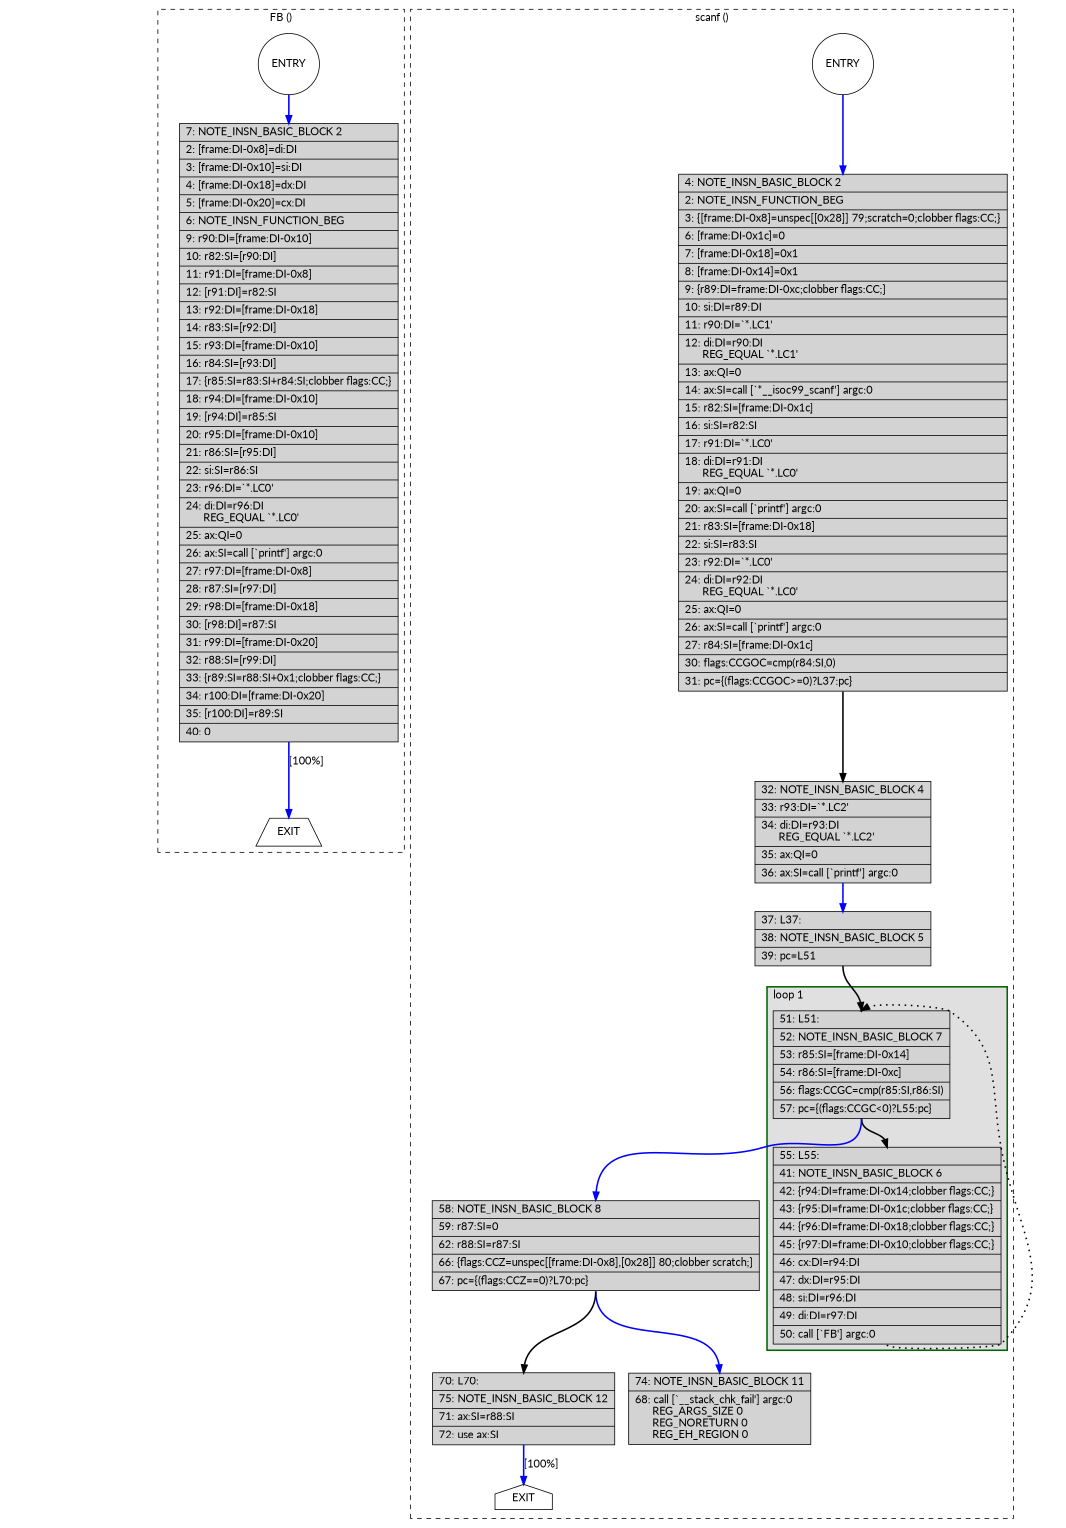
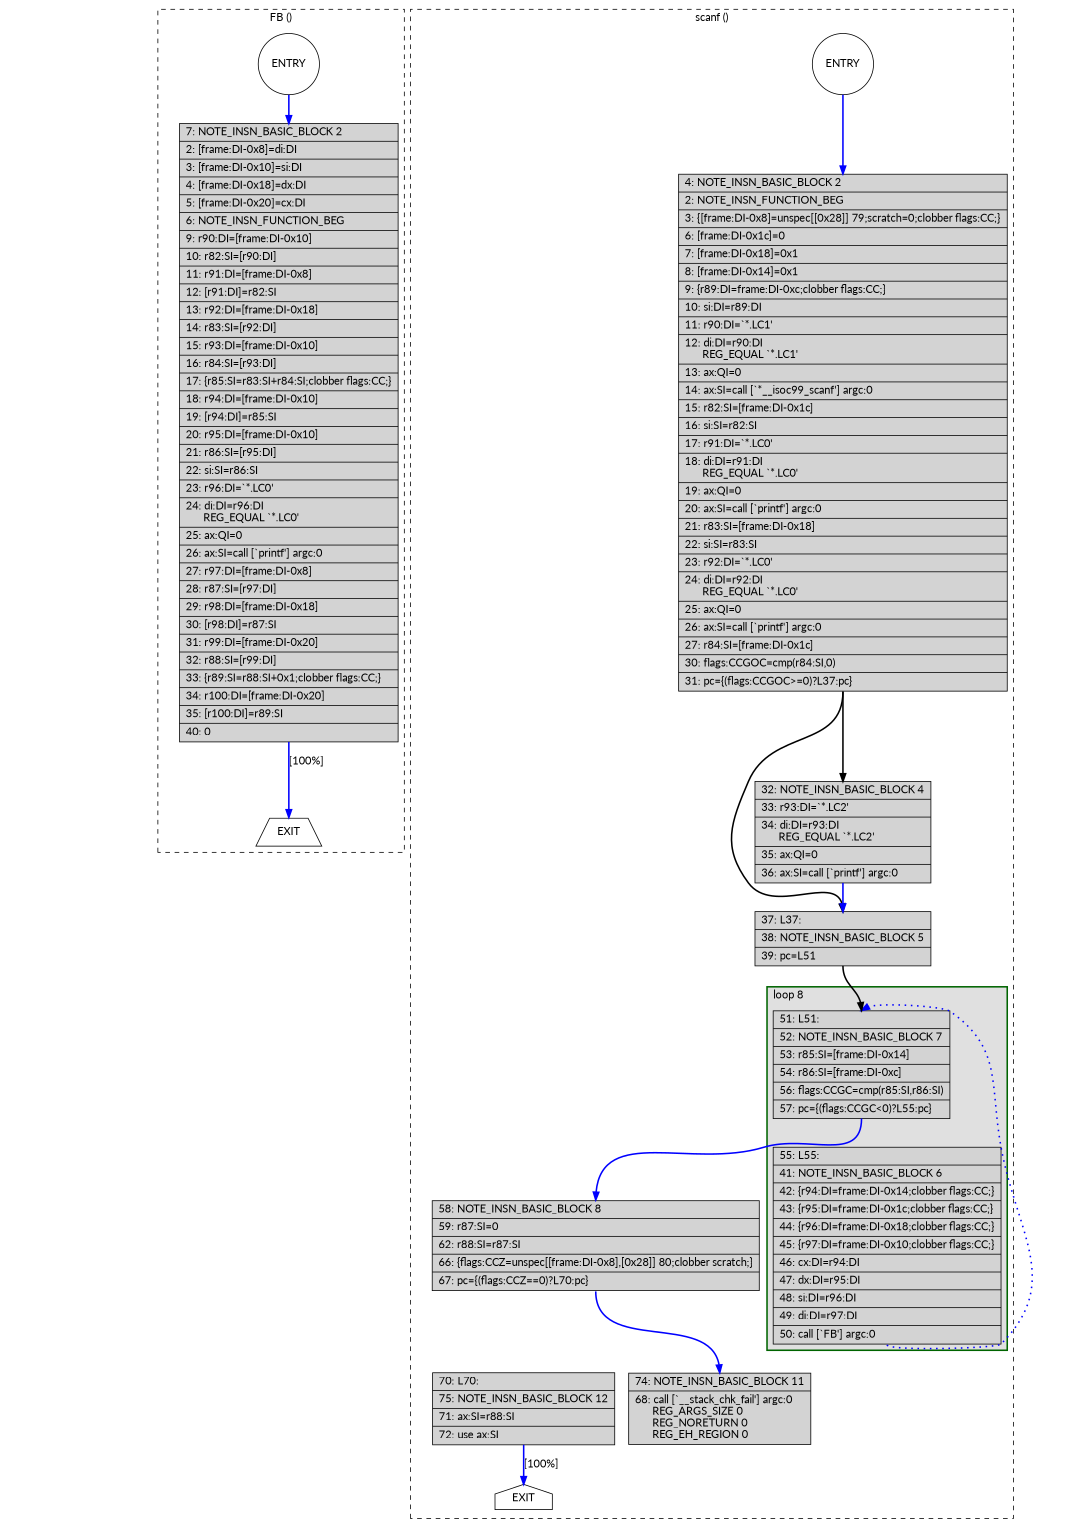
edge "4: NOTE_INSN_BASIC_BLOCK 2" -> "37: L37:": added
cluster "loop 1": label "loop 1" -> "loop 8"
edge "51: L51:" -> "55: L55:": removed
edge "55: L55:" -> "51: L51:": color black -> blue
edge "58: NOTE_INSN_BASIC_BLOCK 8" -> "70: L70:": removed
